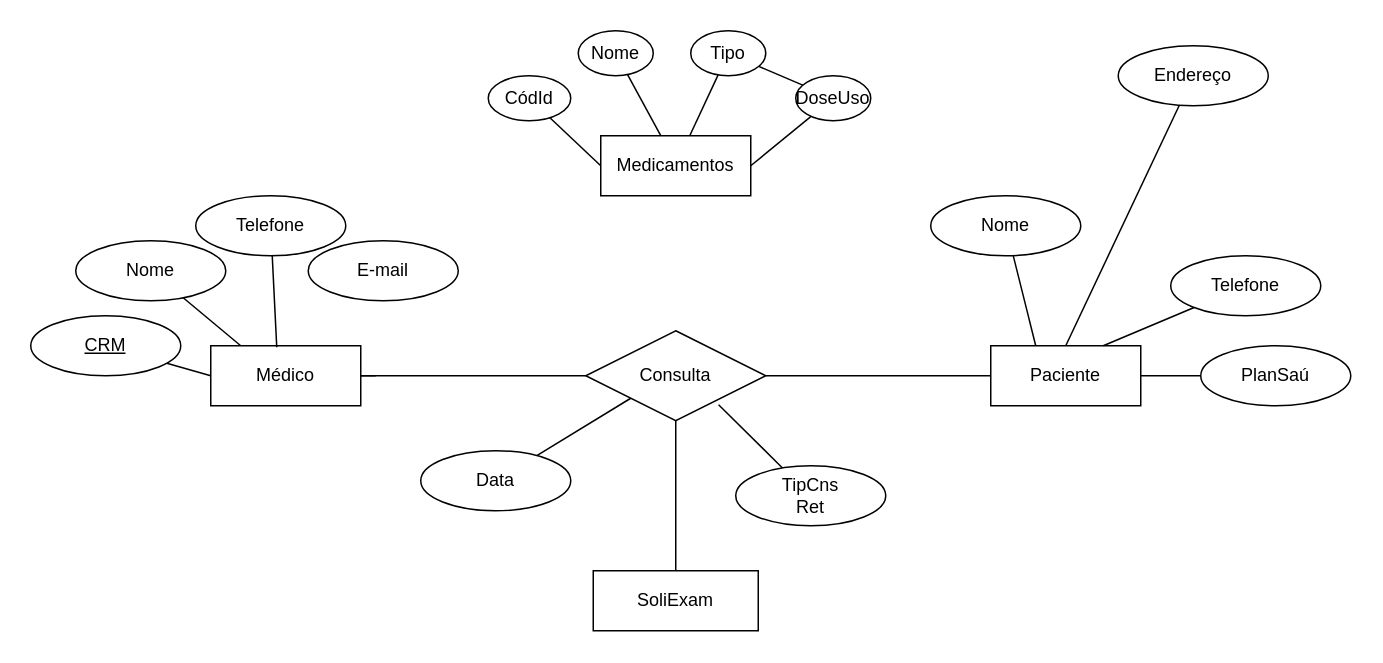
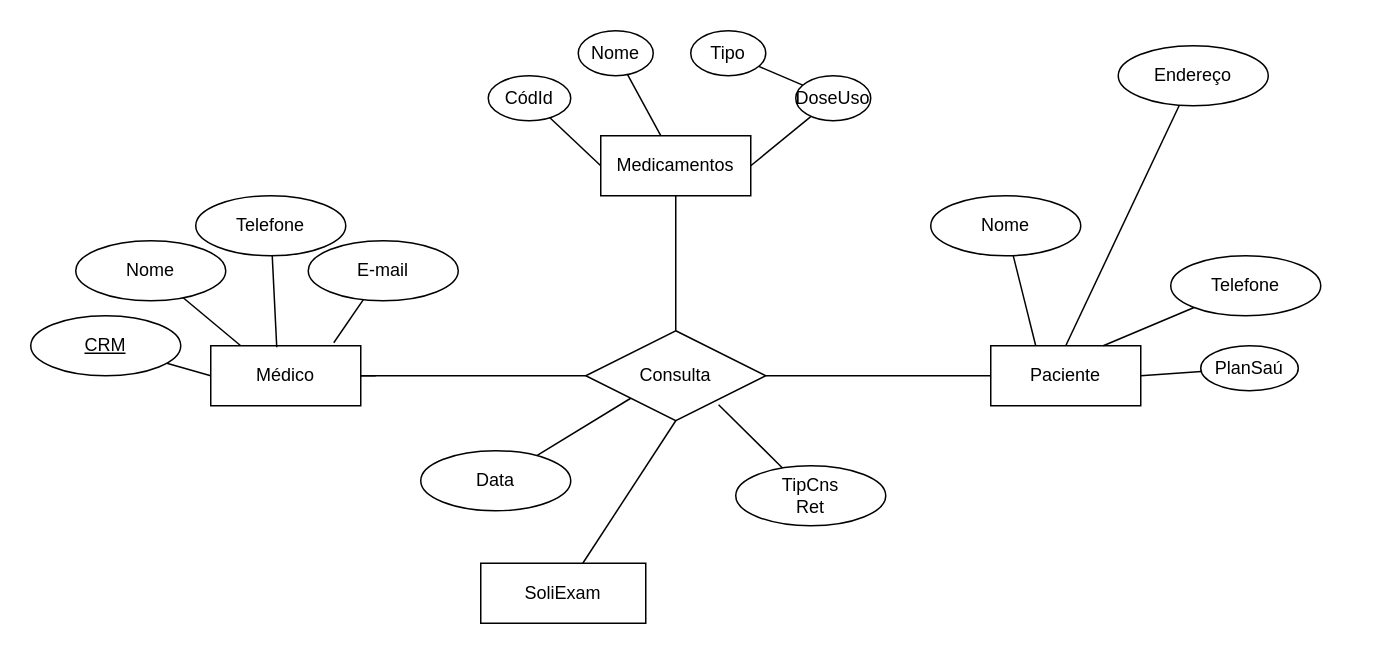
edge "Tipo" -- "Medicamentos": now "Consulta" -- "Medicamentos"
edge "E-mail" -- "Médico": added
node "PlanSaú": size 150x60 -> 98x45
node "SoliExam": moved (676, 601) -> (563, 593)
